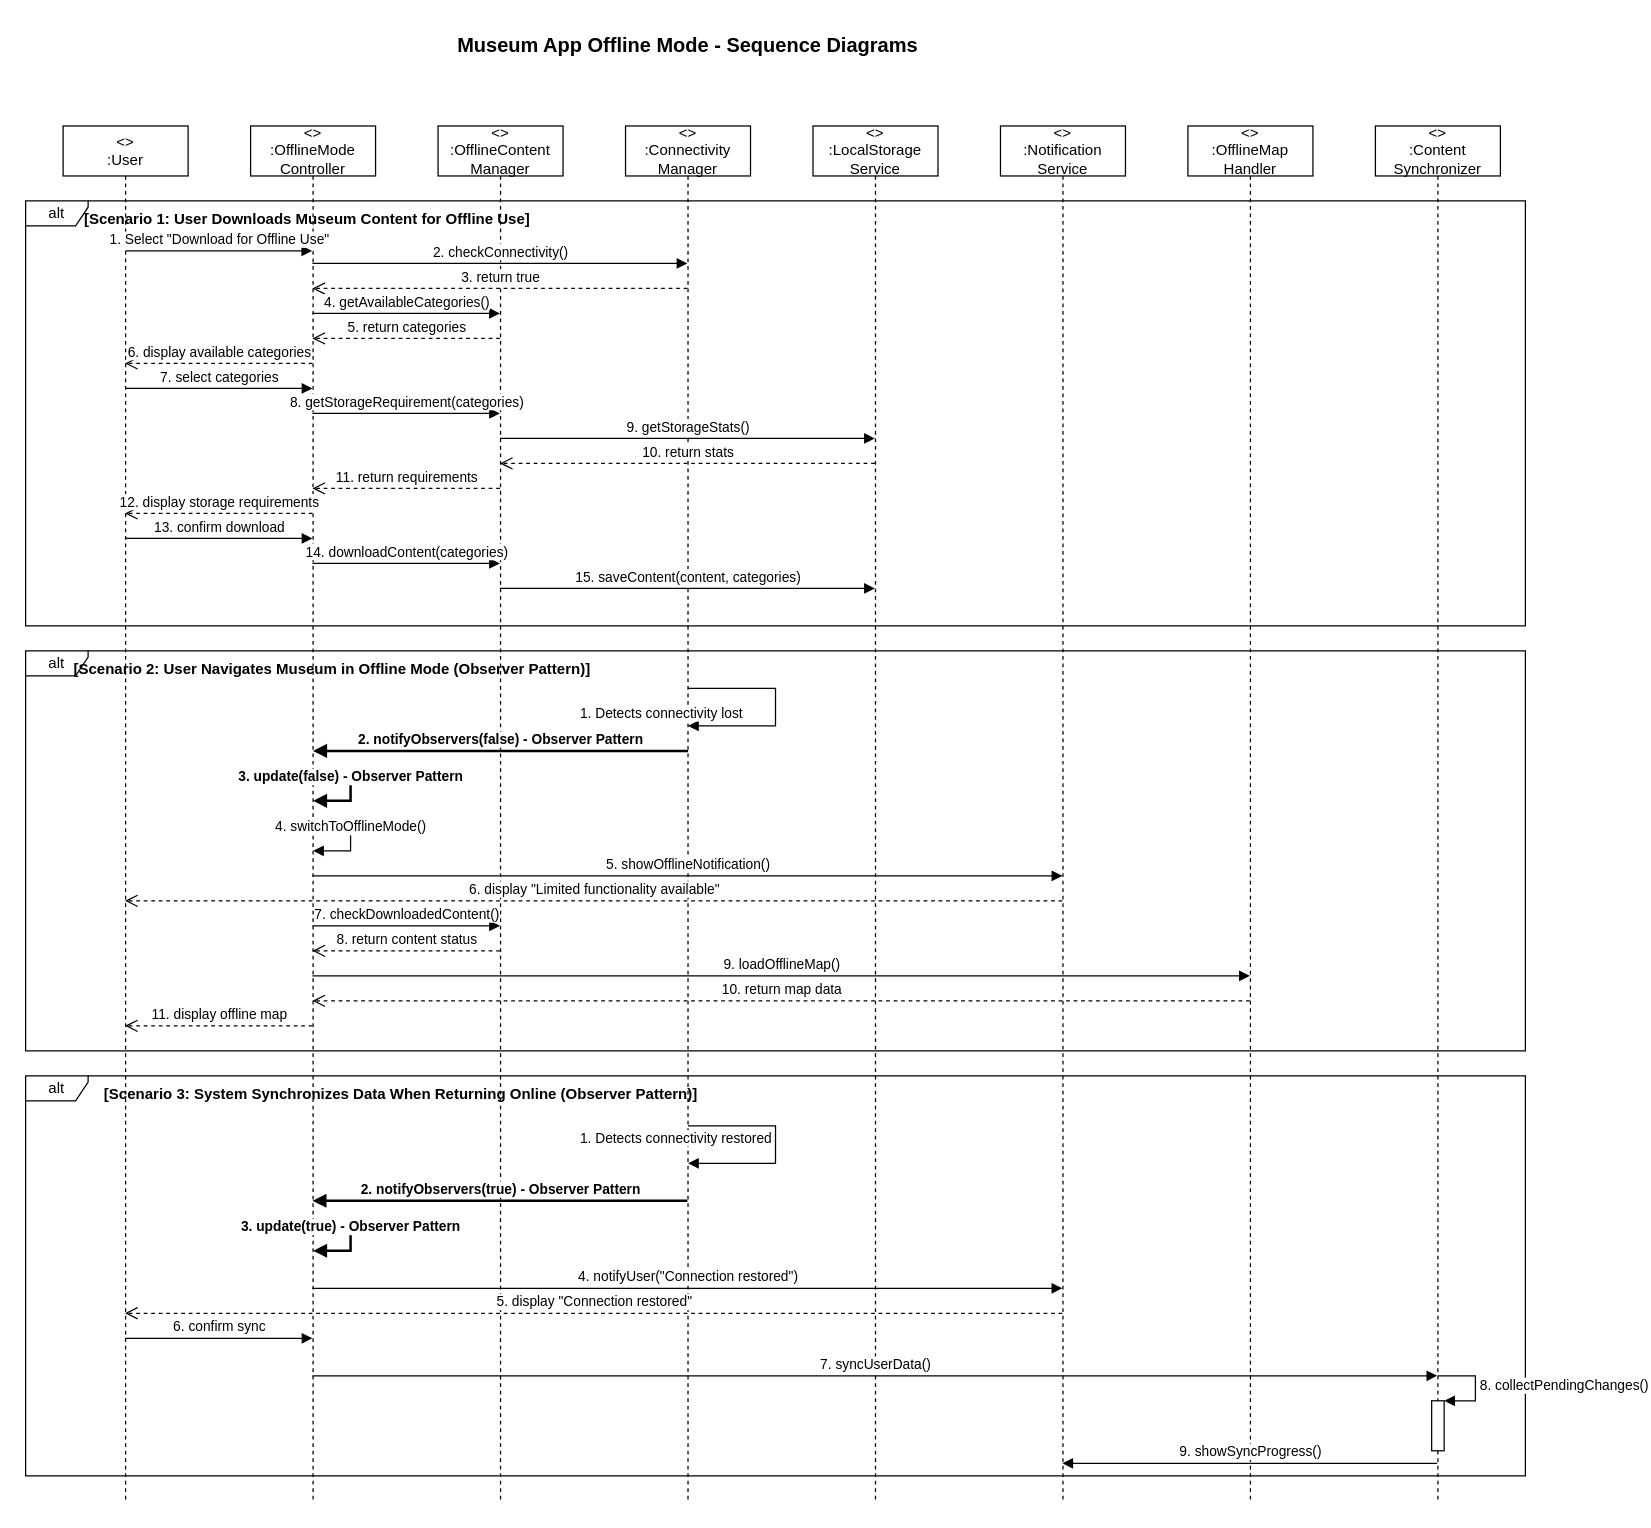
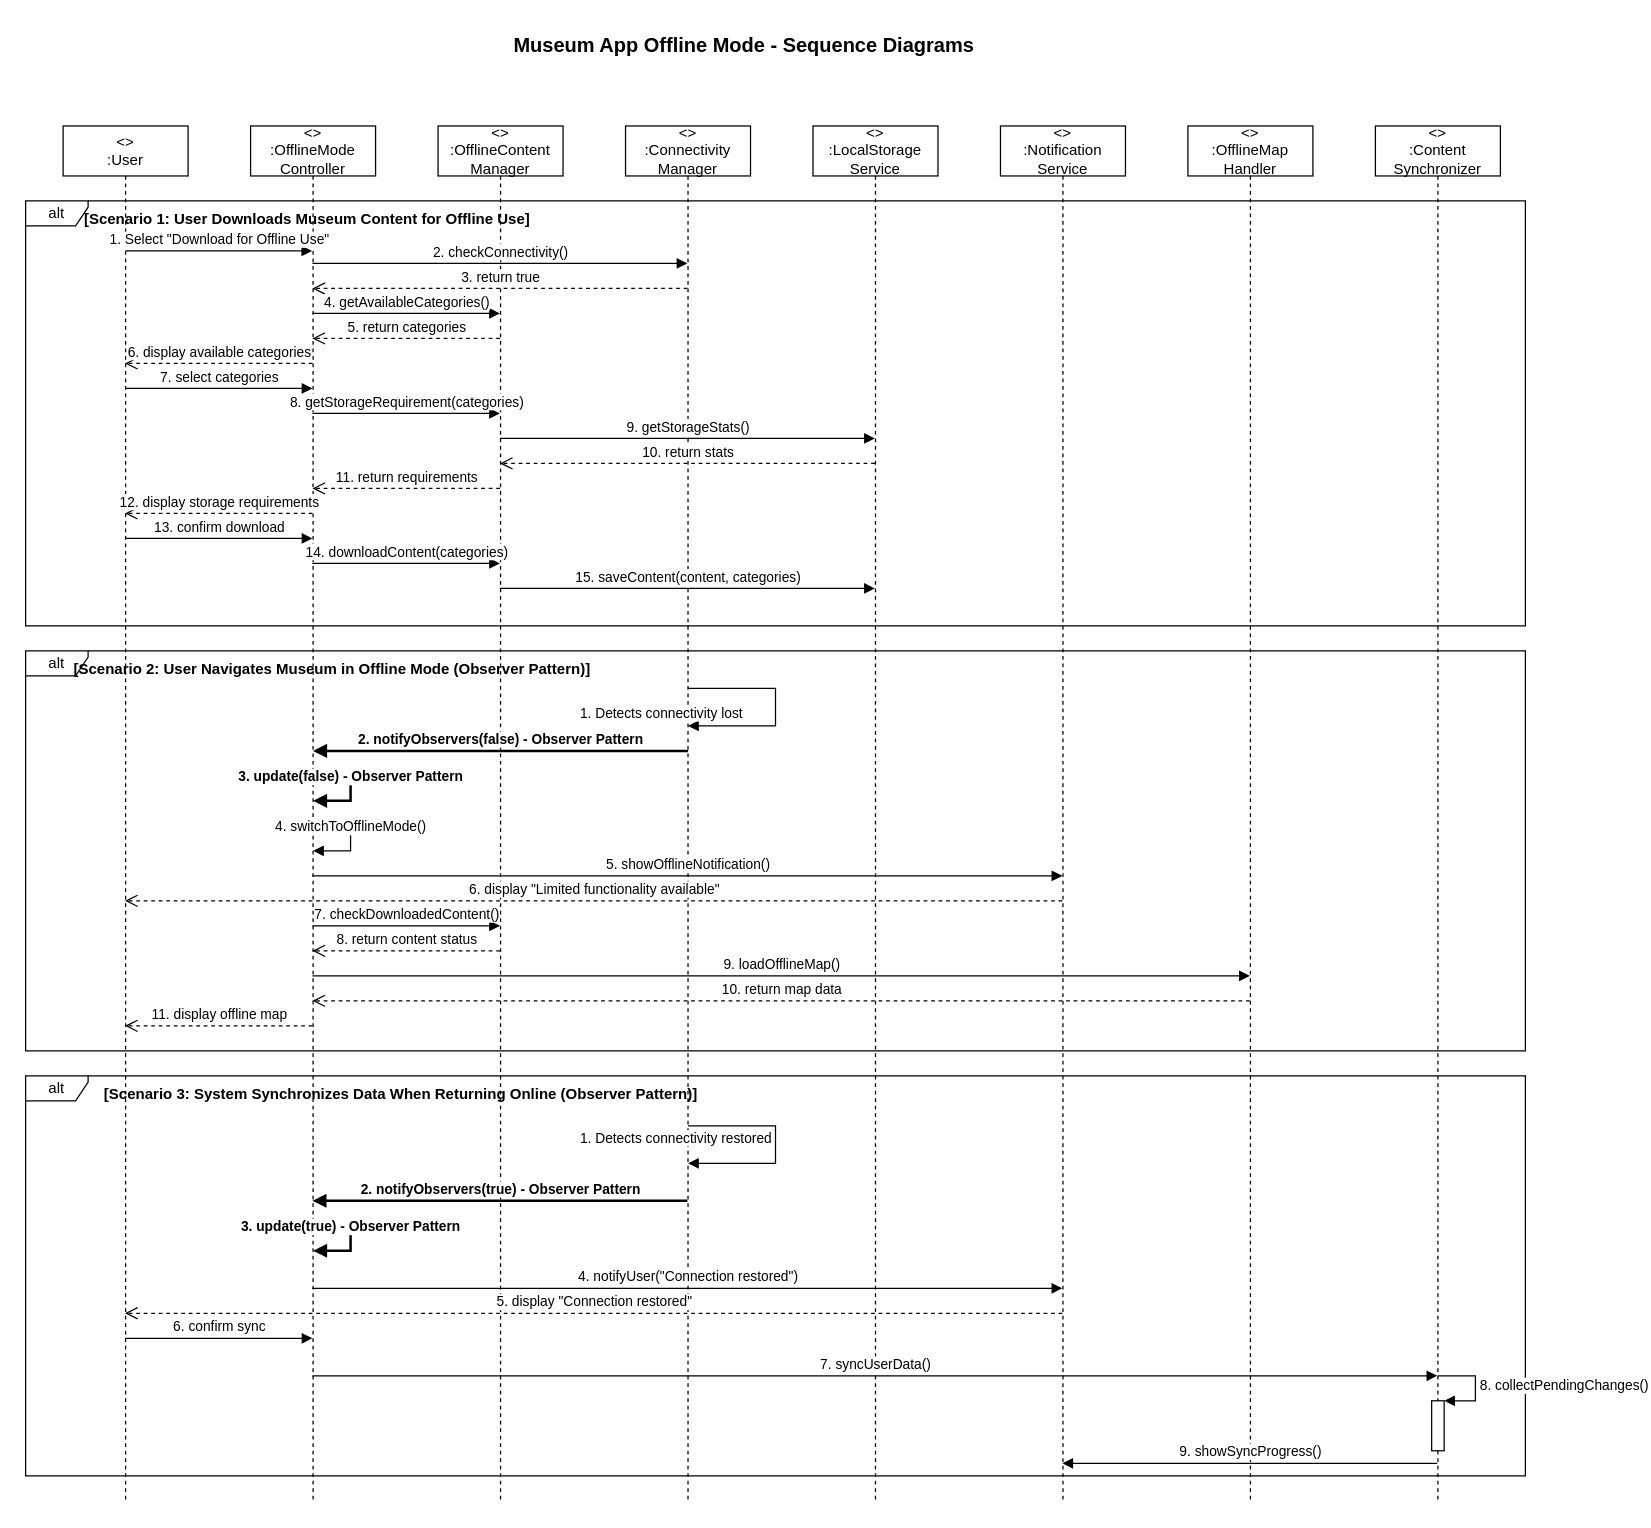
node "Museum App Offline Mode - Sequence Diagrams": moved (688, 44) -> (744, 44)
